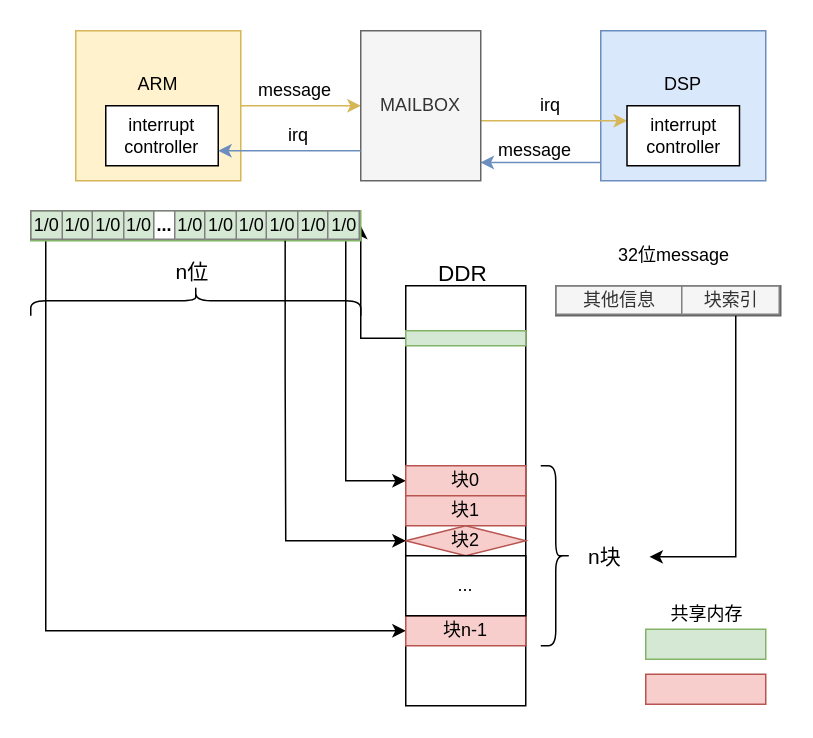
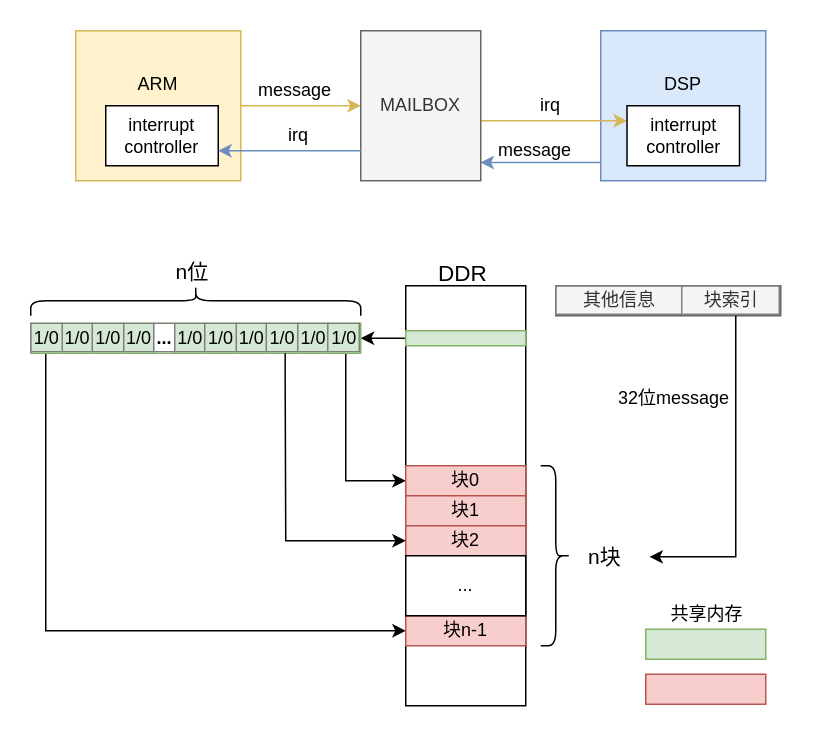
node "1/0 1/0 1/0 1/0 ... 1/0 1/0 1/0 1/0 1/0 1/0": moved (196, 226) -> (196, 338)
node "32位message": moved (683, 256) -> (683, 398)
node "块2": shape diamond -> rectangle
